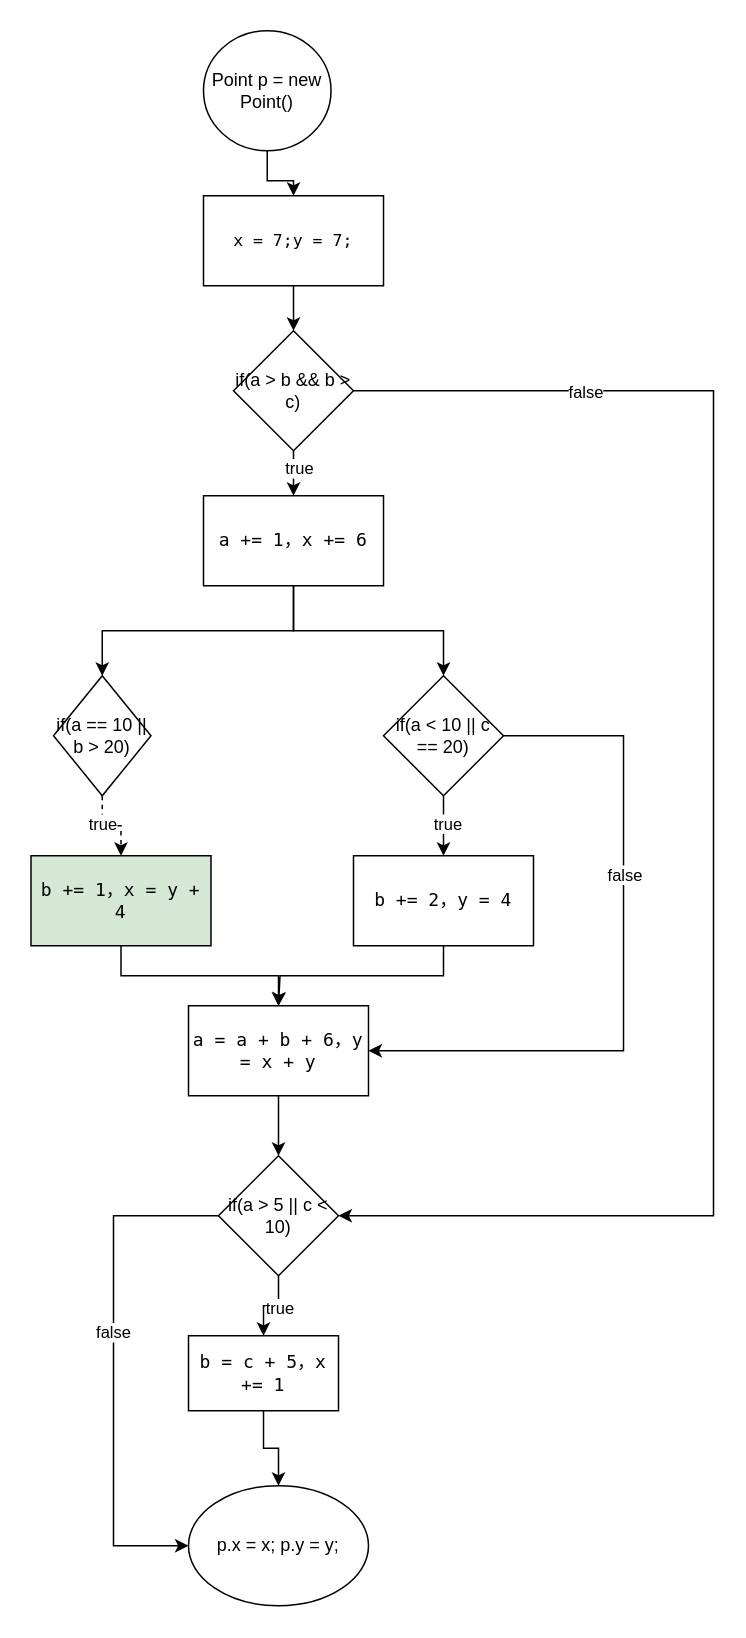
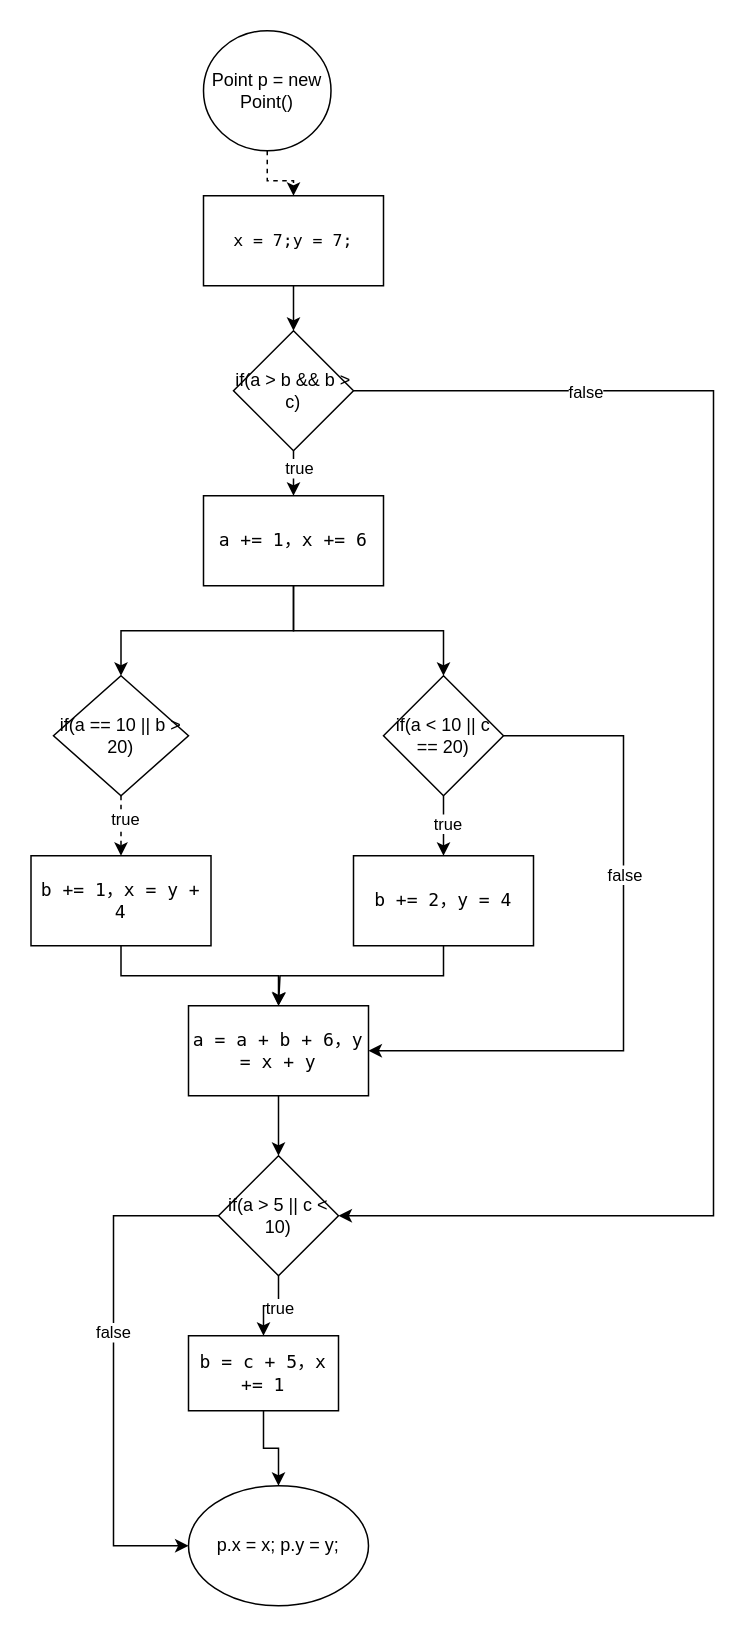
edge "Point p = new Point()" -> "x = 7;y = 7;": style solid -> dashed
node "if(a == 10 || b > 20)": size 98x120 -> 135x120
node "b += 1，x = y + 4": fillcolor #d5e8d4 -> #ffffff
